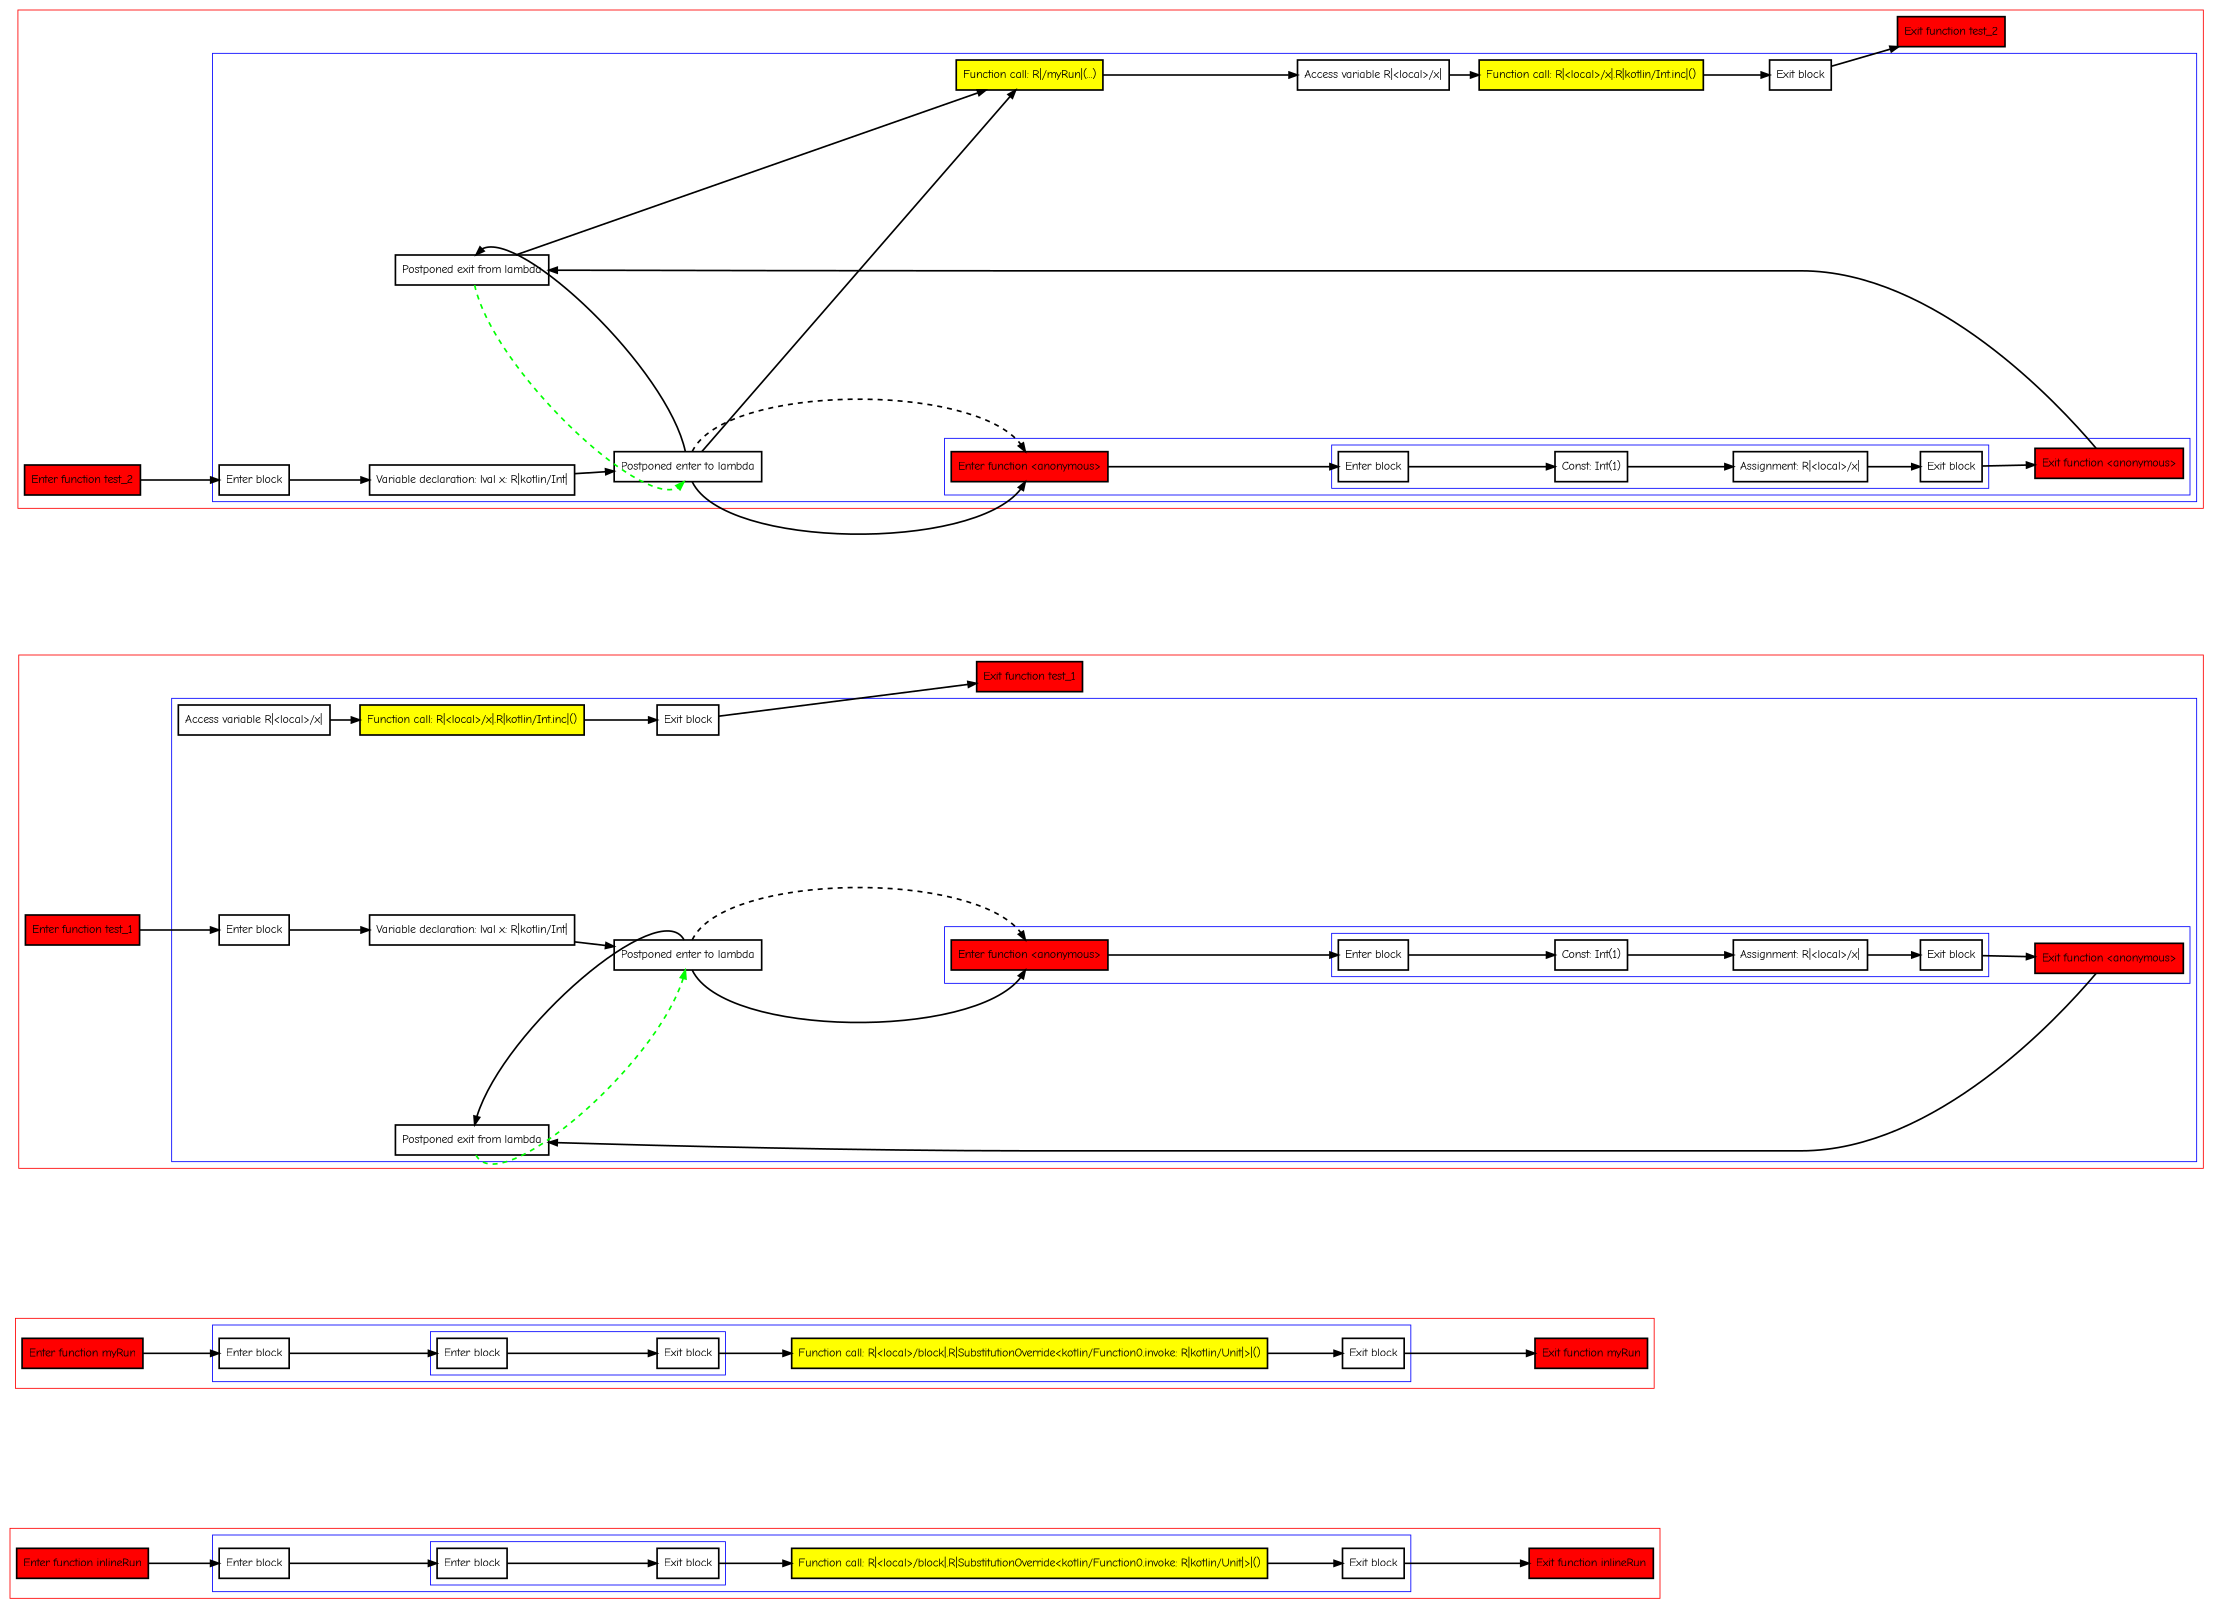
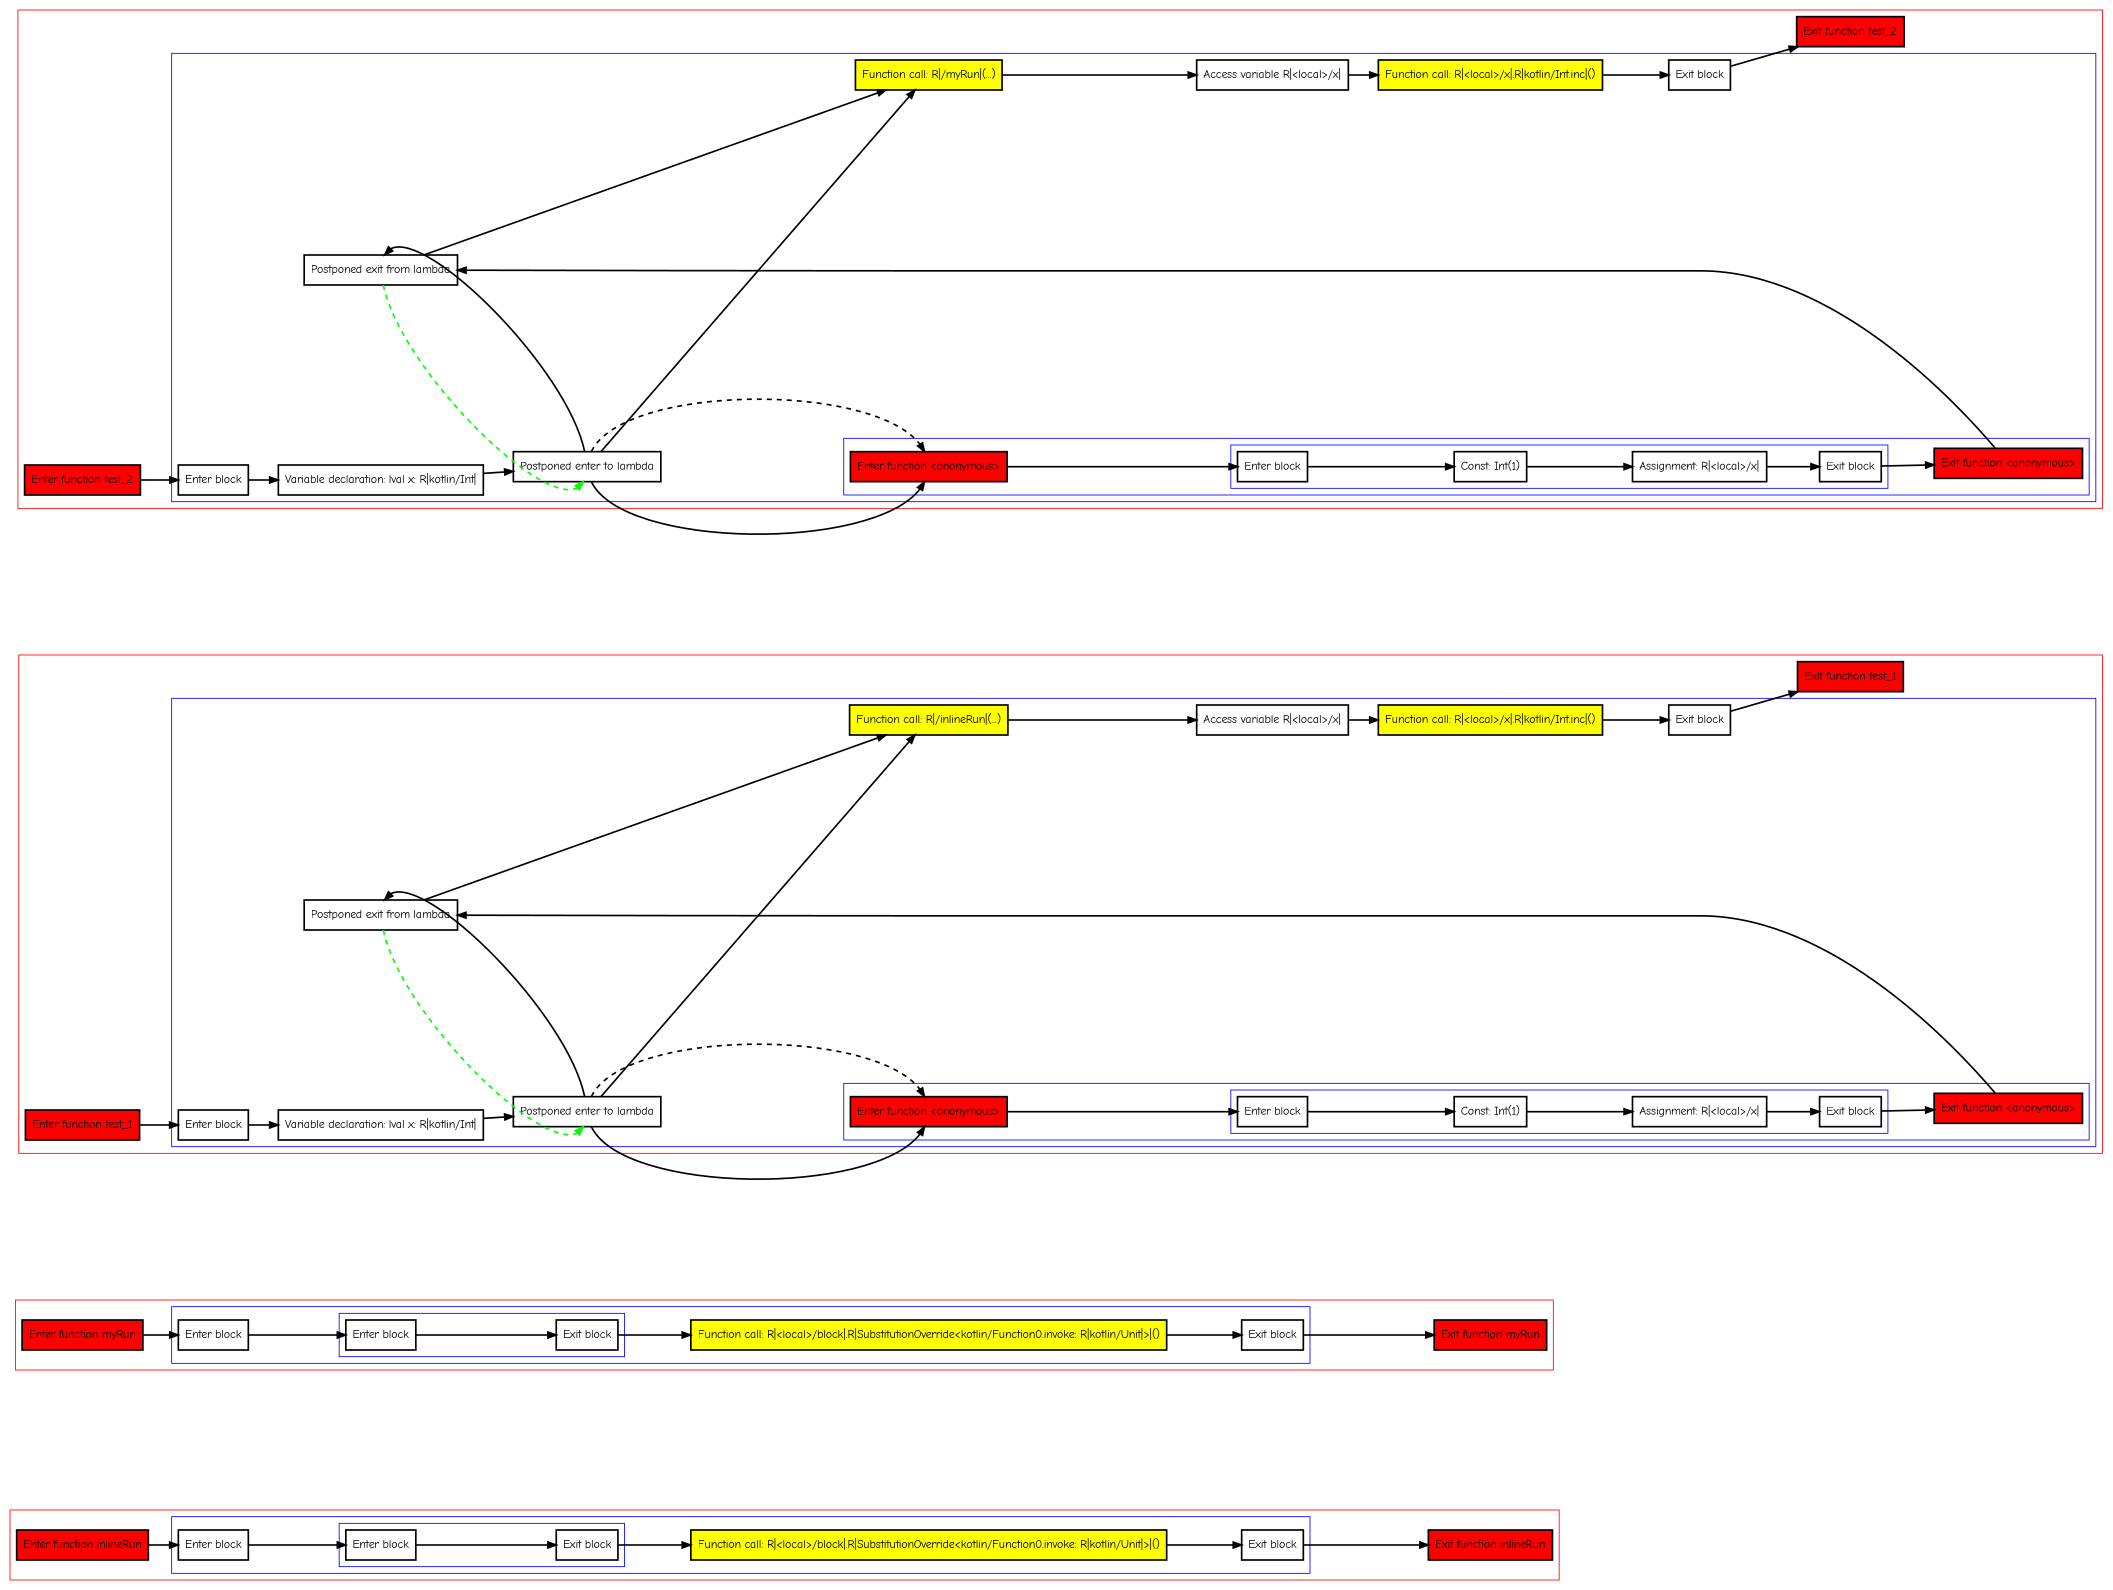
node "Function call: R|/inlineRun|(...)": added
